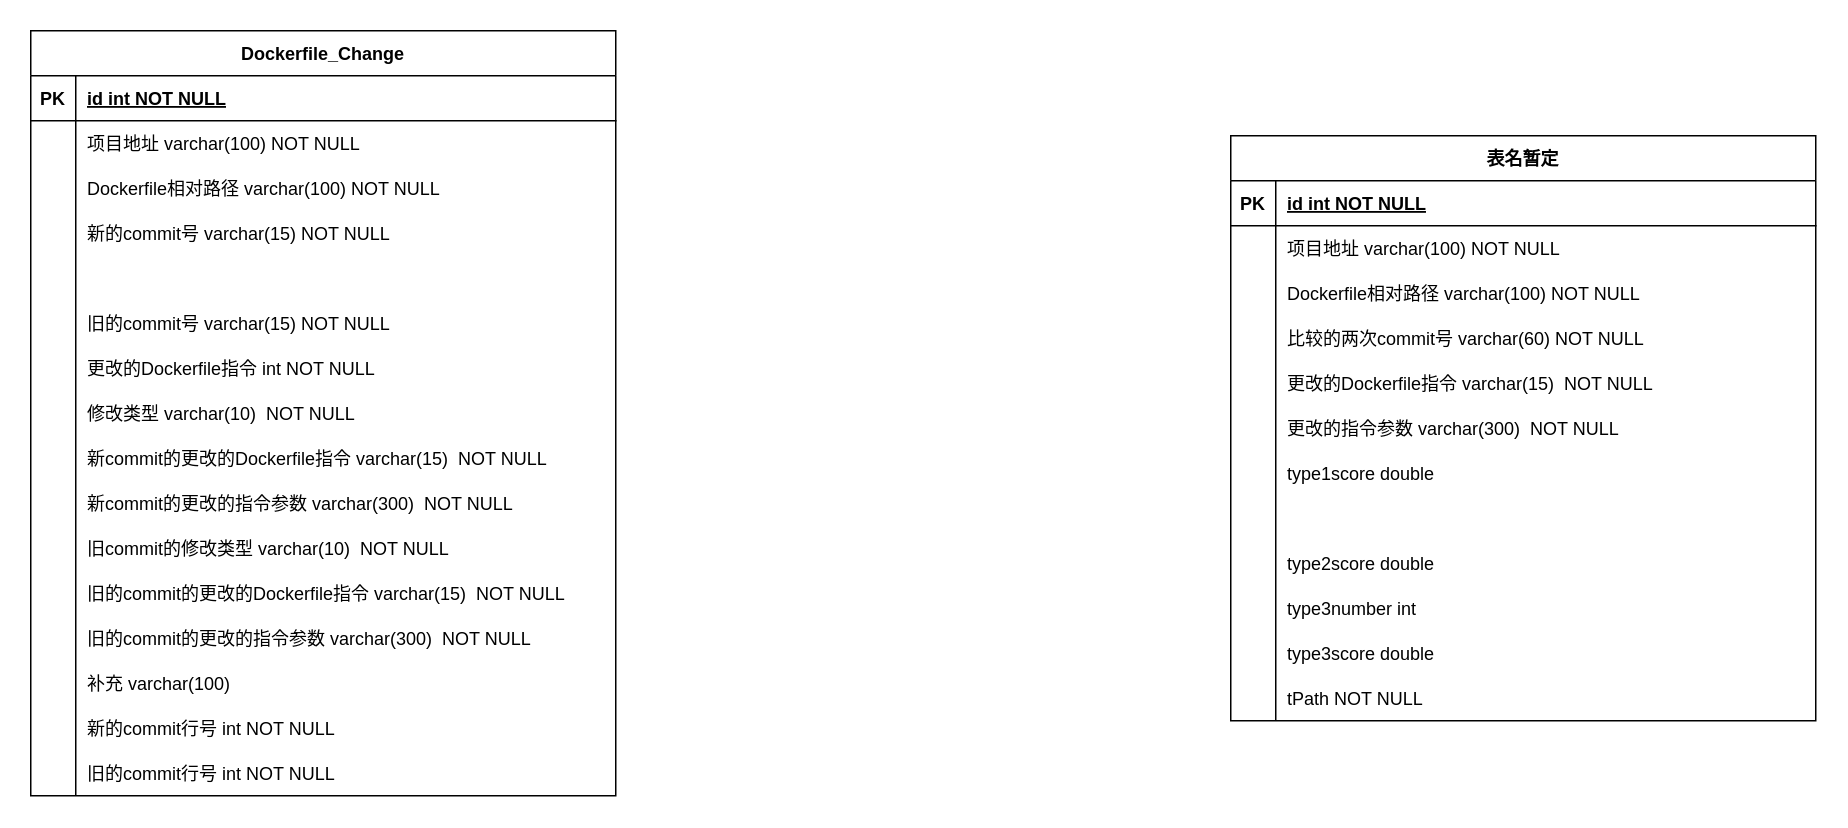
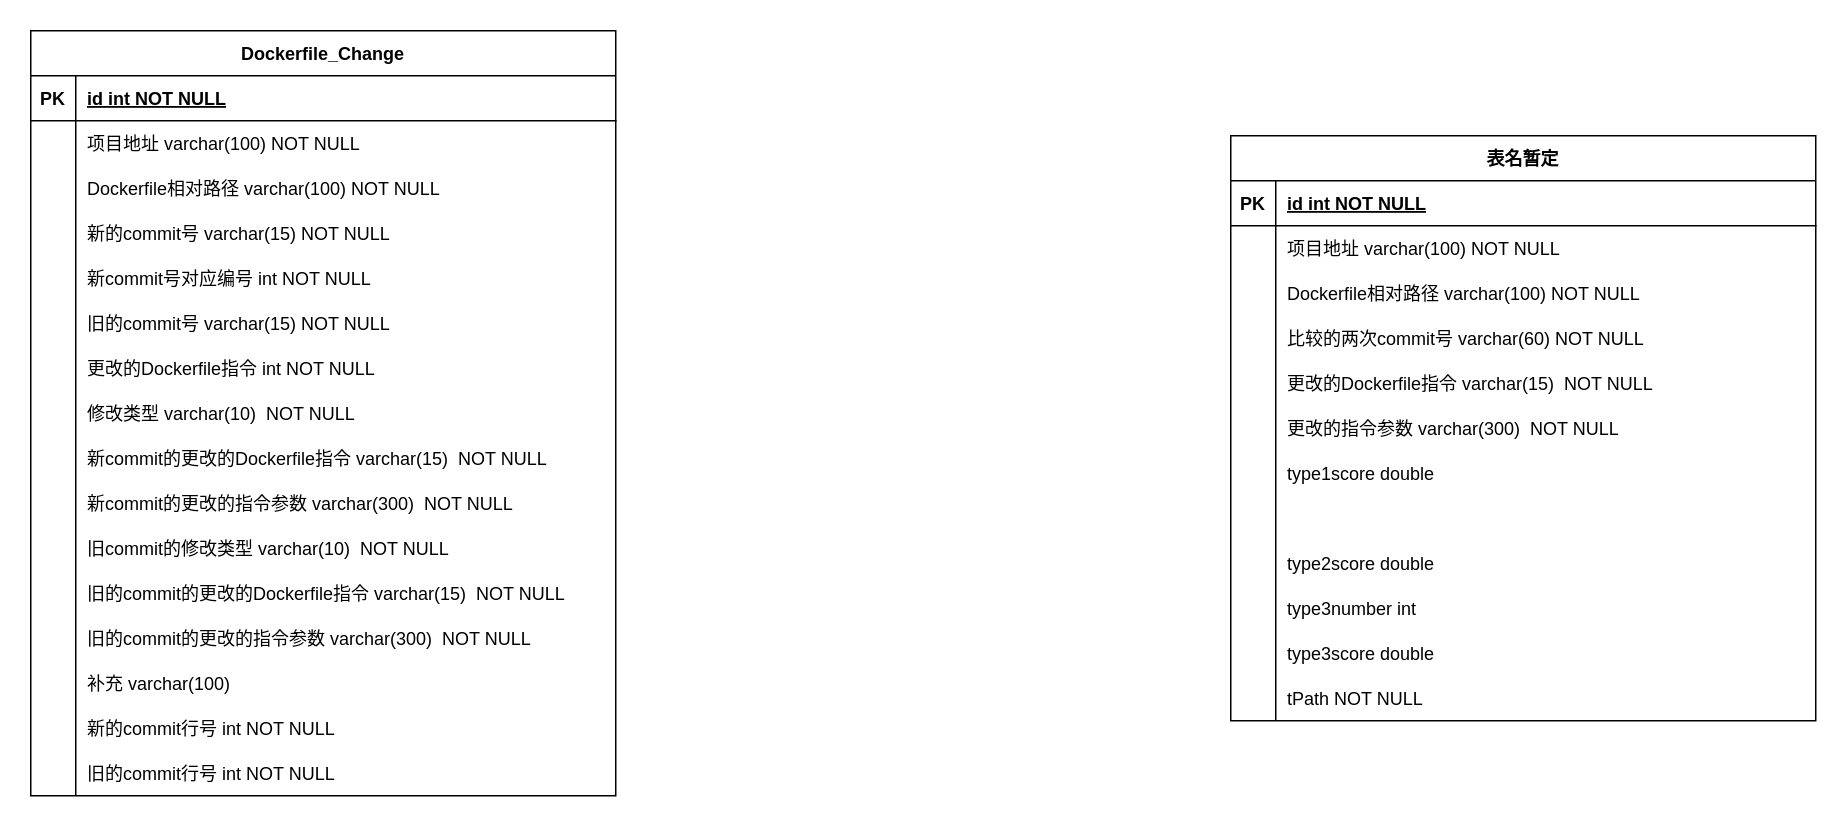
node "新commit号对应编号 int NOT NULL": added
